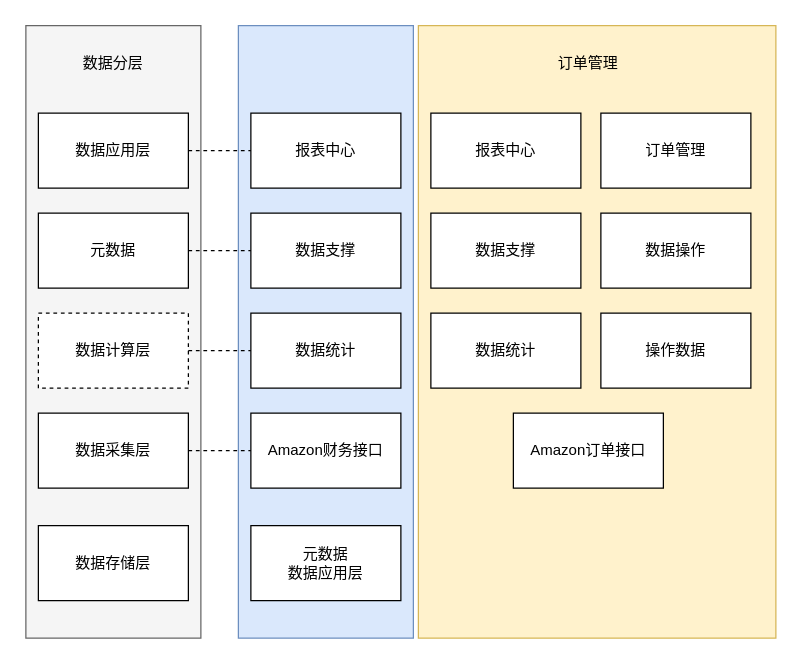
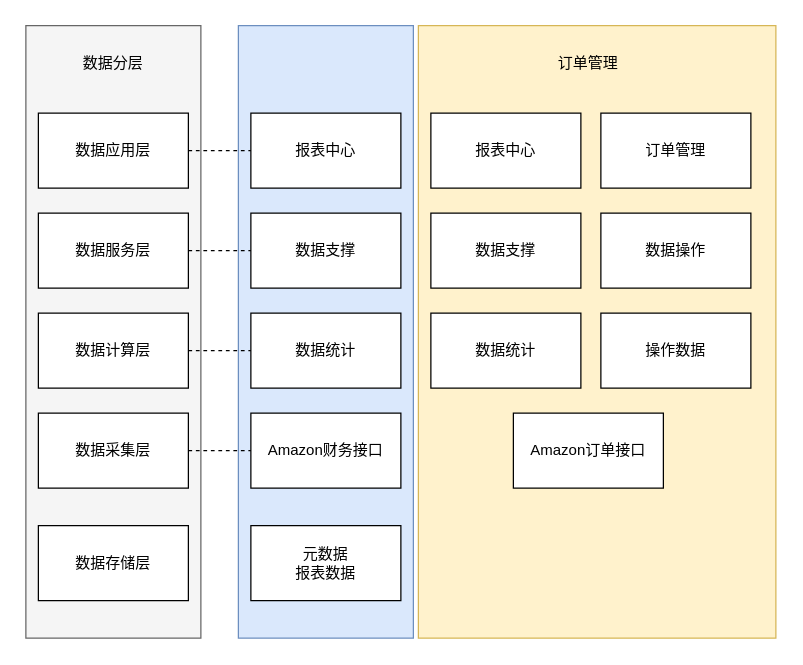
node "元数据": label "元数据" -> "数据服务层"
node "数据计算层": style dashed -> solid
node "元数据 数据应用层": label "元数据 数据应用层" -> "元数据 报表数据"
